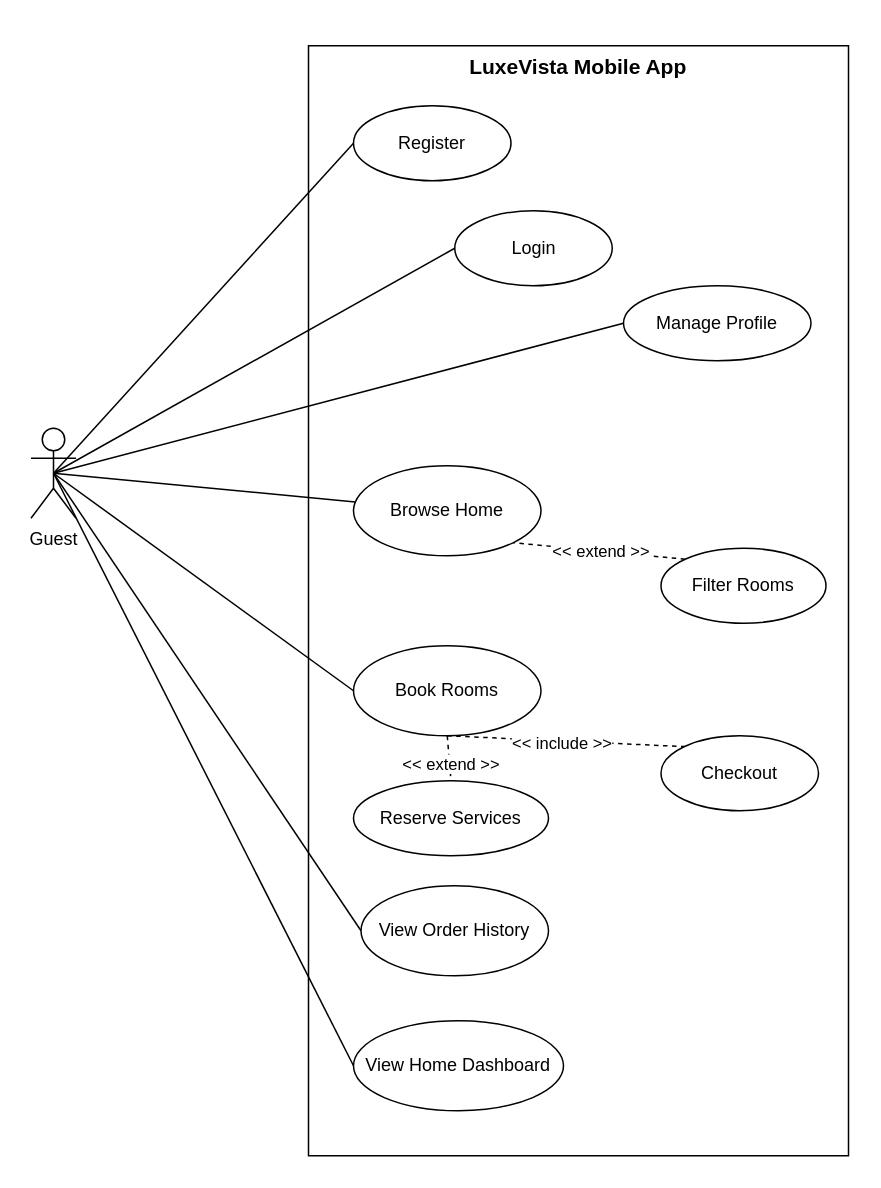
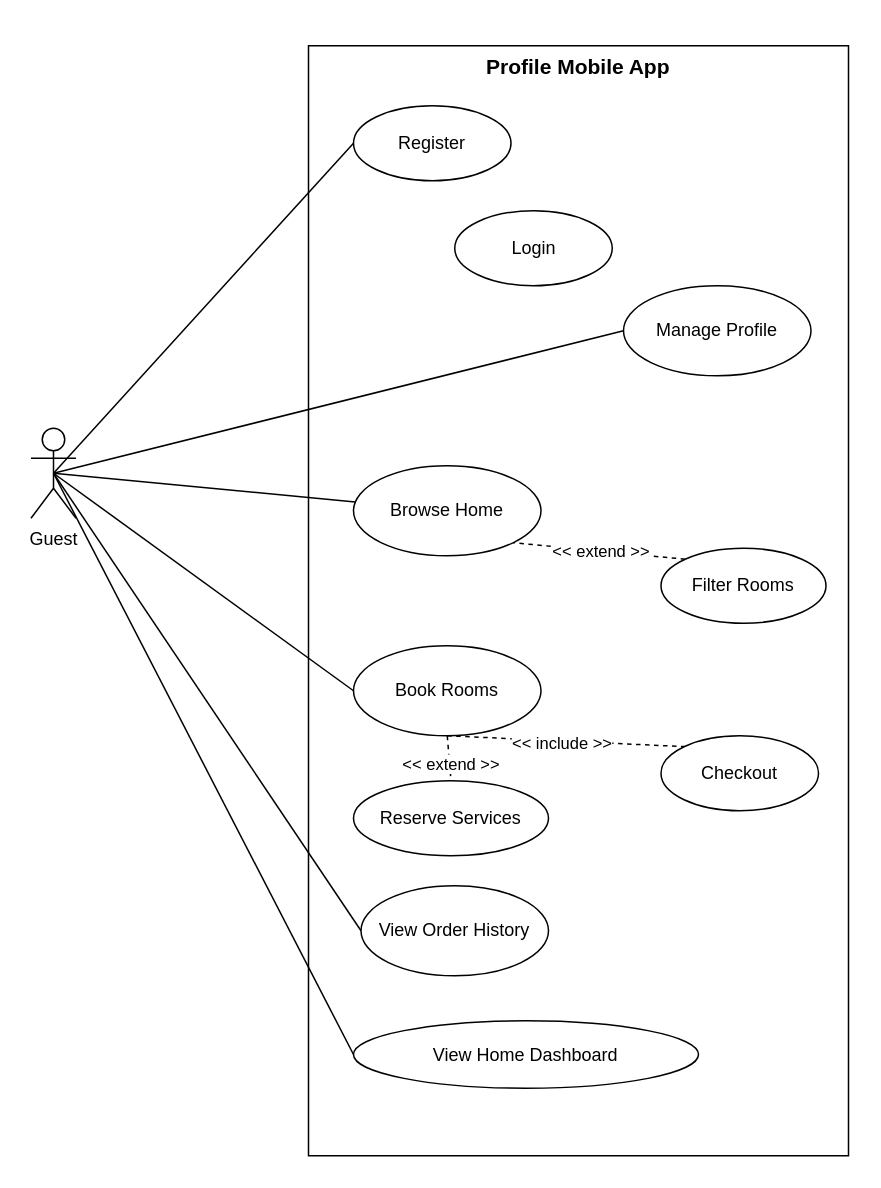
node "LuxeVista Mobile App": label "LuxeVista Mobile App" -> "Profile Mobile App"
node "Manage Profile": size 188x75 -> 188x90
edge "Login" -- "Guest": removed
node "View Home Dashboard": size 210x90 -> 345x68
